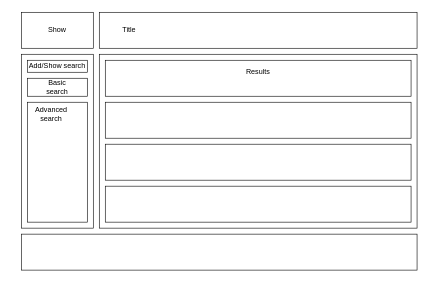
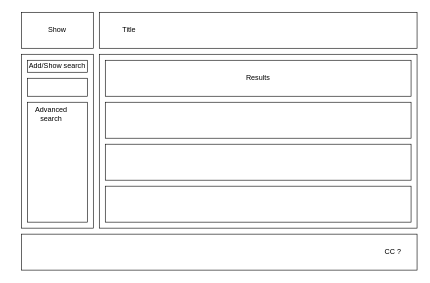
node "Results": moved (258, 72) -> (258, 78)
node "Basic search": removed
node "CC ?": added
